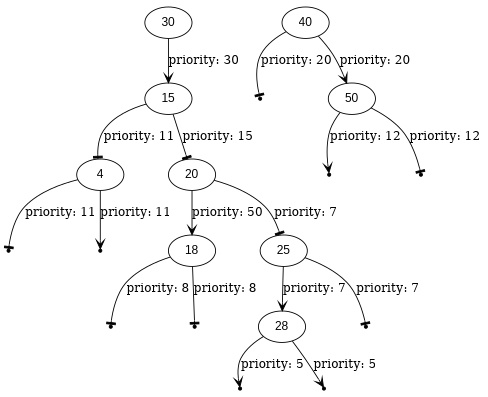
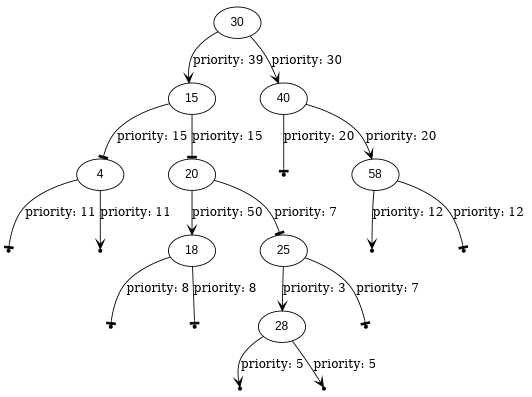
edge "30" -> "40": added, label "priority: 30"
edge "30" -> "15": label "priority: 30" -> "priority: 39"
node "50": label "50" -> "58"
edge "15" -> "4": label "priority: 11" -> "priority: 15"
edge "25" -> "28": label "priority: 7" -> "priority: 3"
